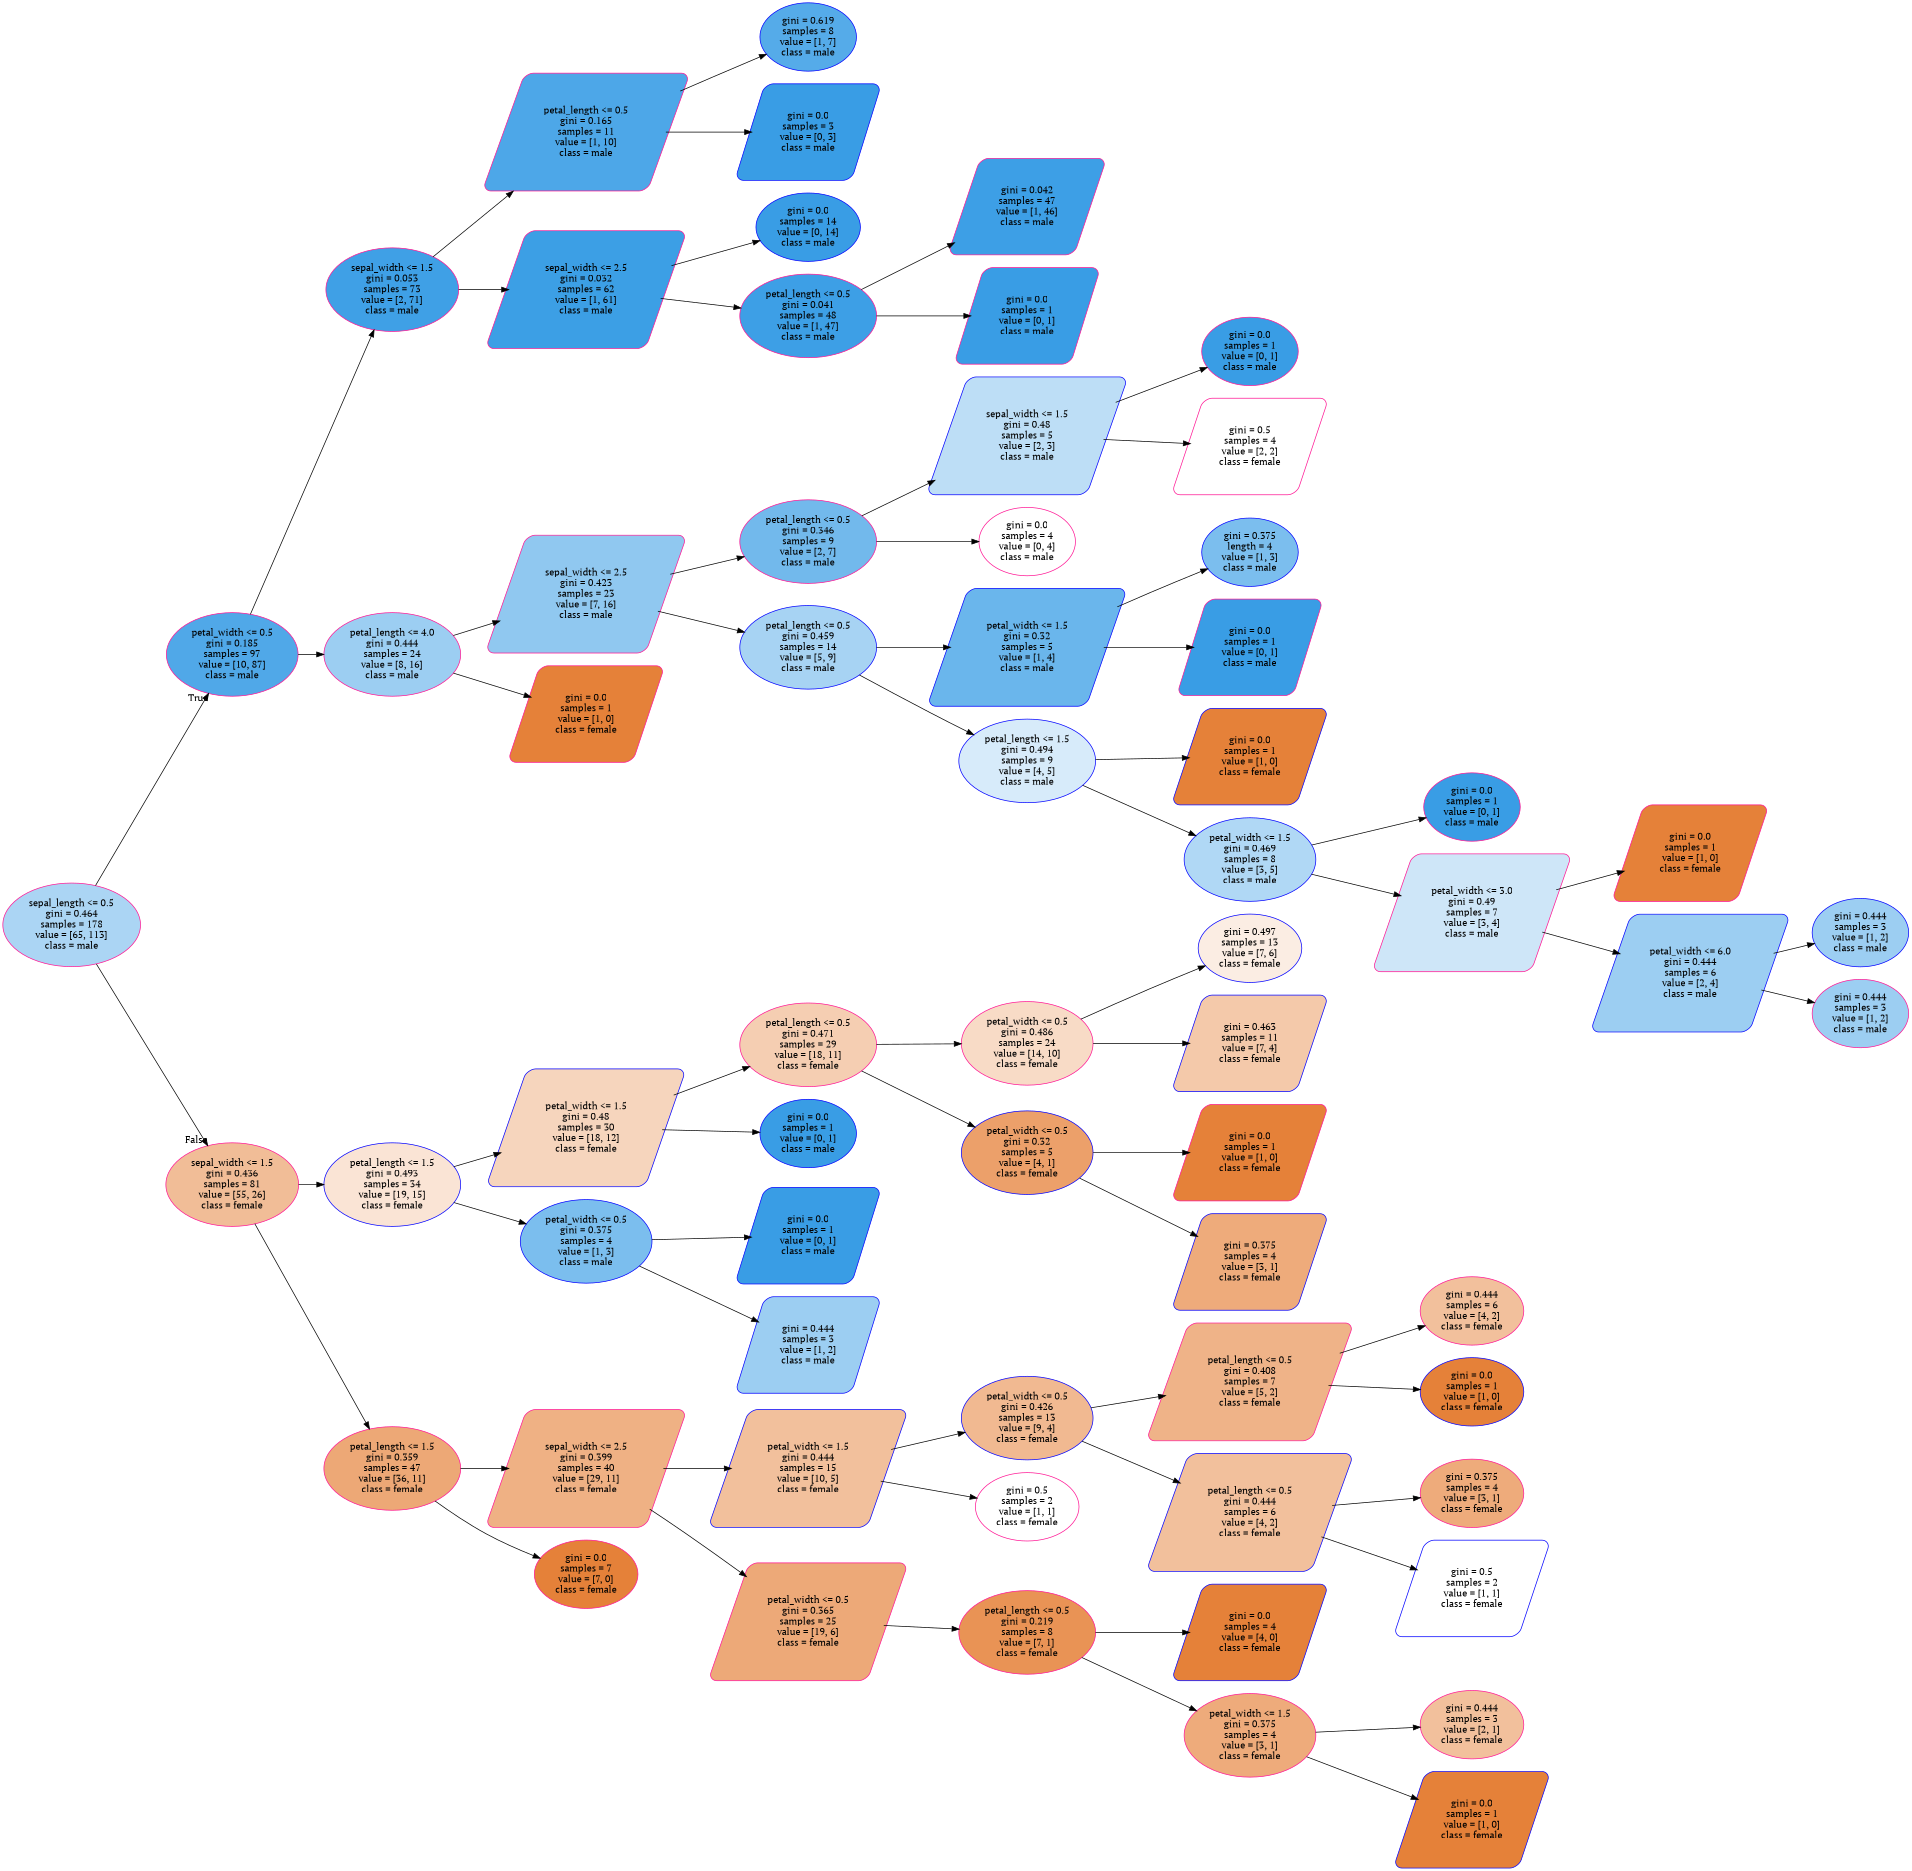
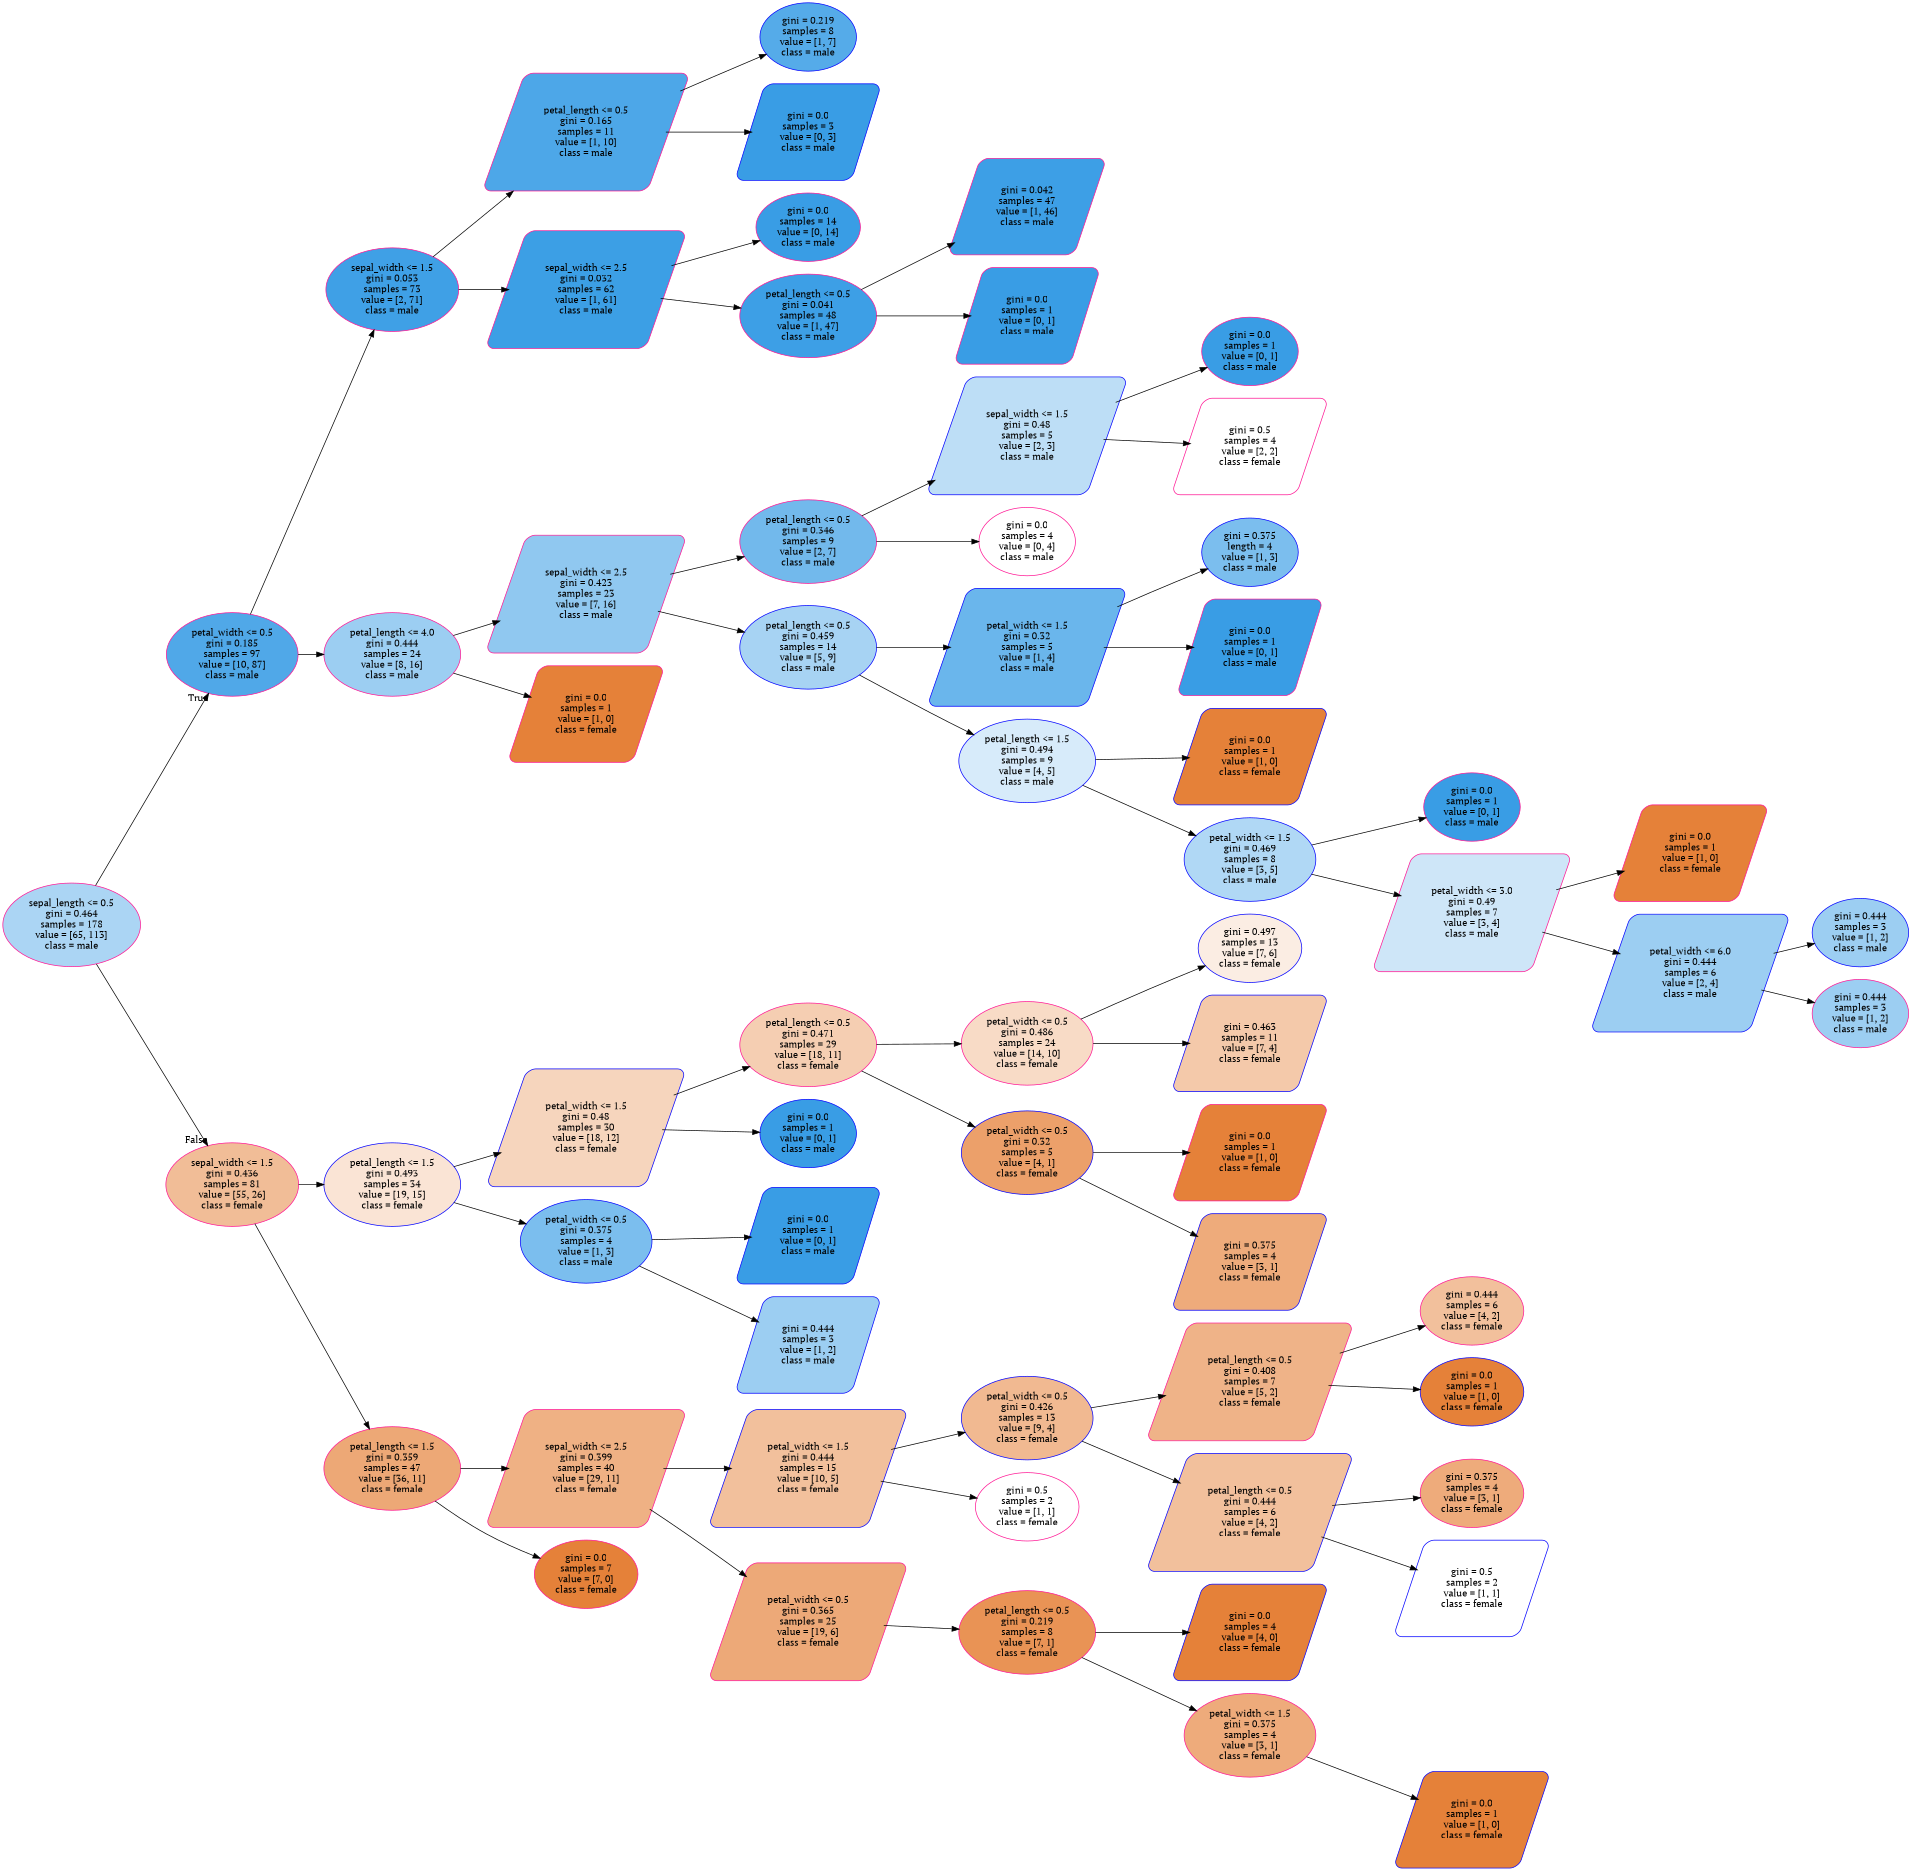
node "gini = 0.619 samples = 8 value = [1, 7] class = male": label "gini = 0.619 samples = 8 value = [1, 7] class = male" -> "gini = 0.219 samples = 8 value = [1, 7] class = male"
node "gini = 0.0 samples = 14 value = [0, 14] class = male": color blue -> deeppink
node "gini = 0.444 samples = 3 value = [2, 1] class = female": removed
